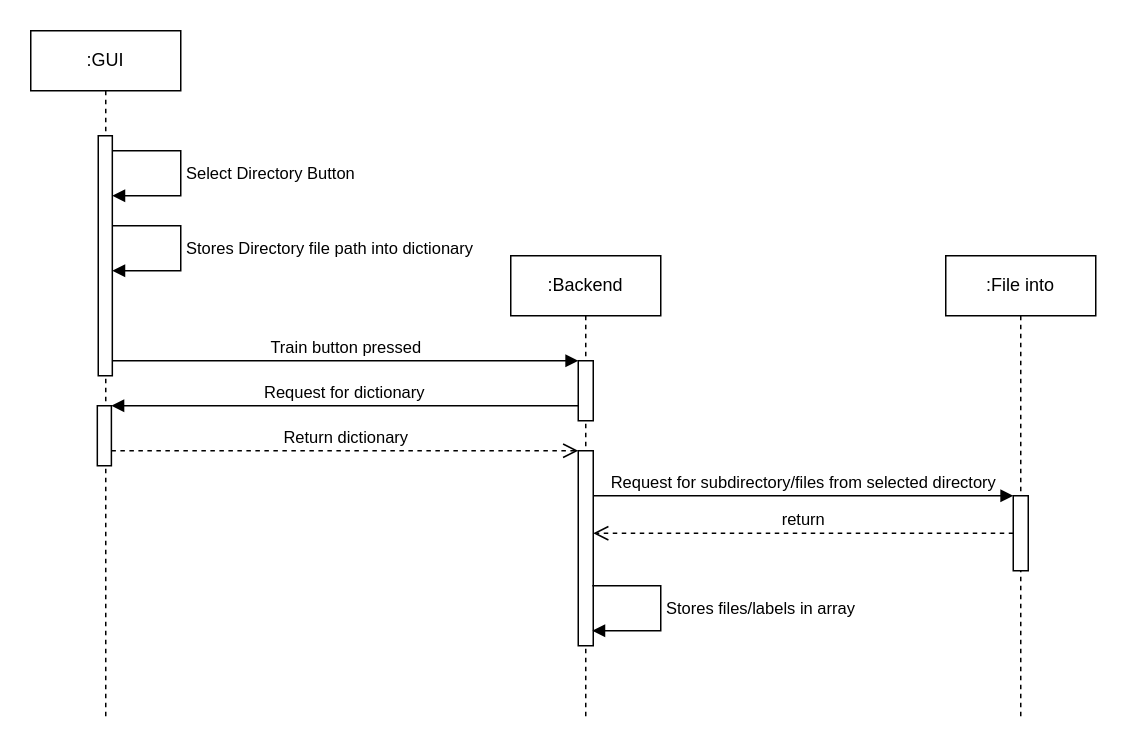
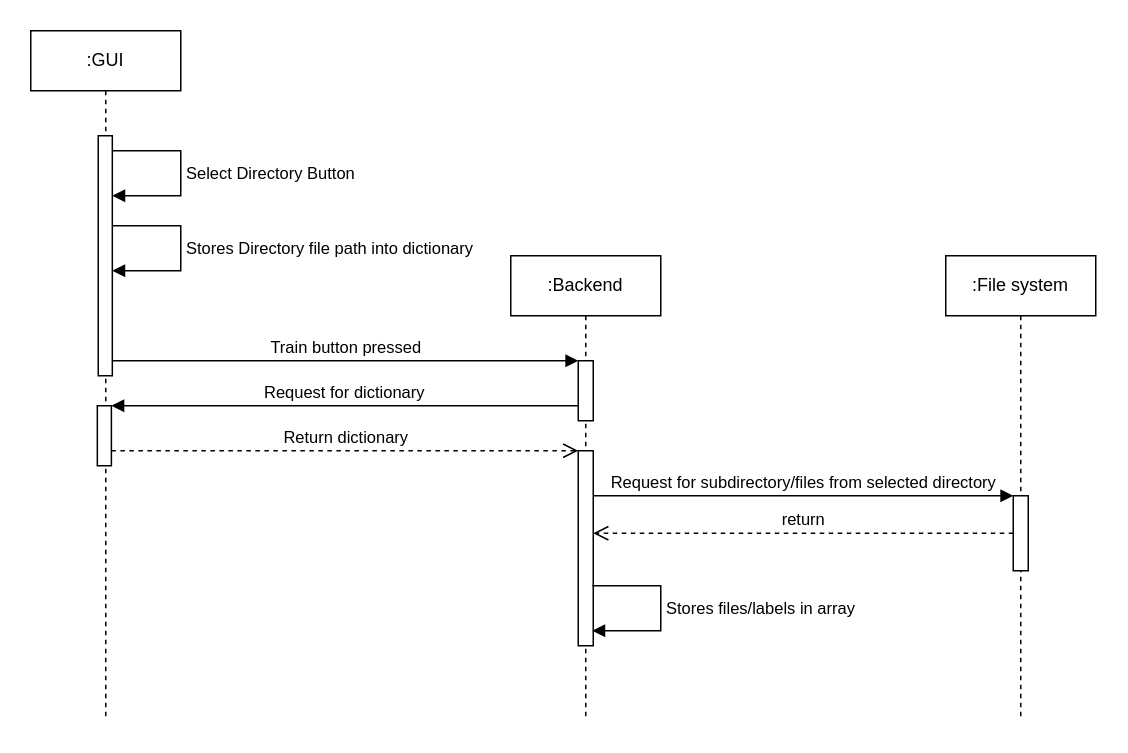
node ":File into": label ":File into" -> ":File system"
